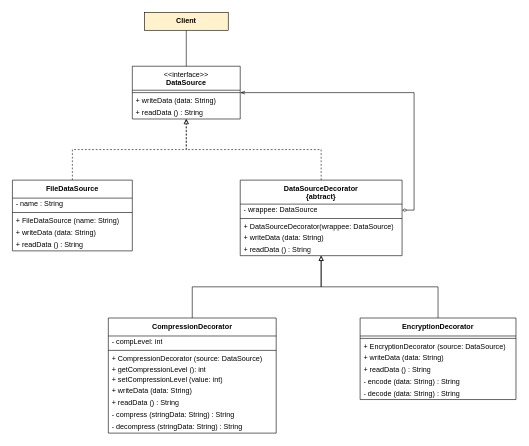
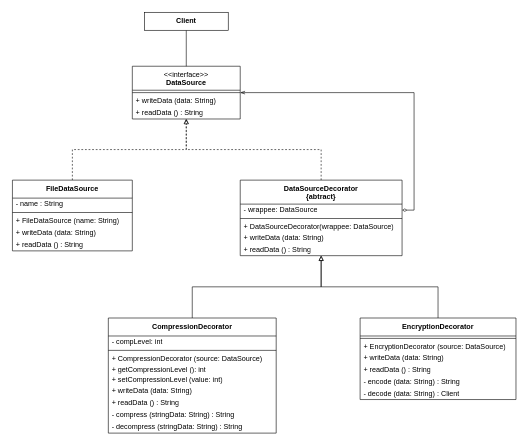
node "Client": fillcolor #fff2cc -> #ffffff
node "- decode (data: String) : String": label "- decode (data: String) : String" -> "- decode (data: String) : Client"
